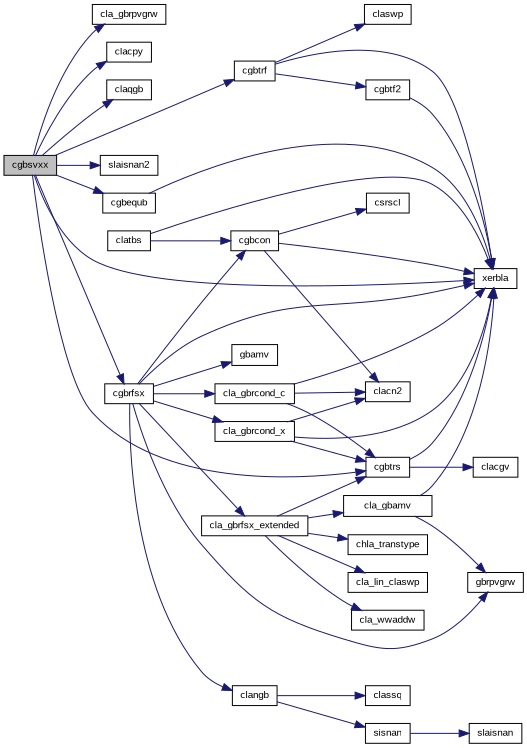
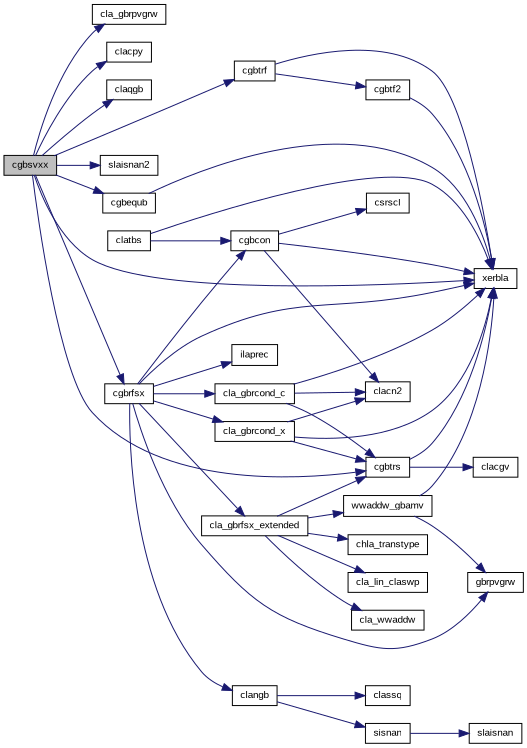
node "claswp": removed
node "gbamv": label "gbamv" -> "ilaprec"
node "cla_gbamv": label "cla_gbamv" -> "wwaddw_gbamv"
